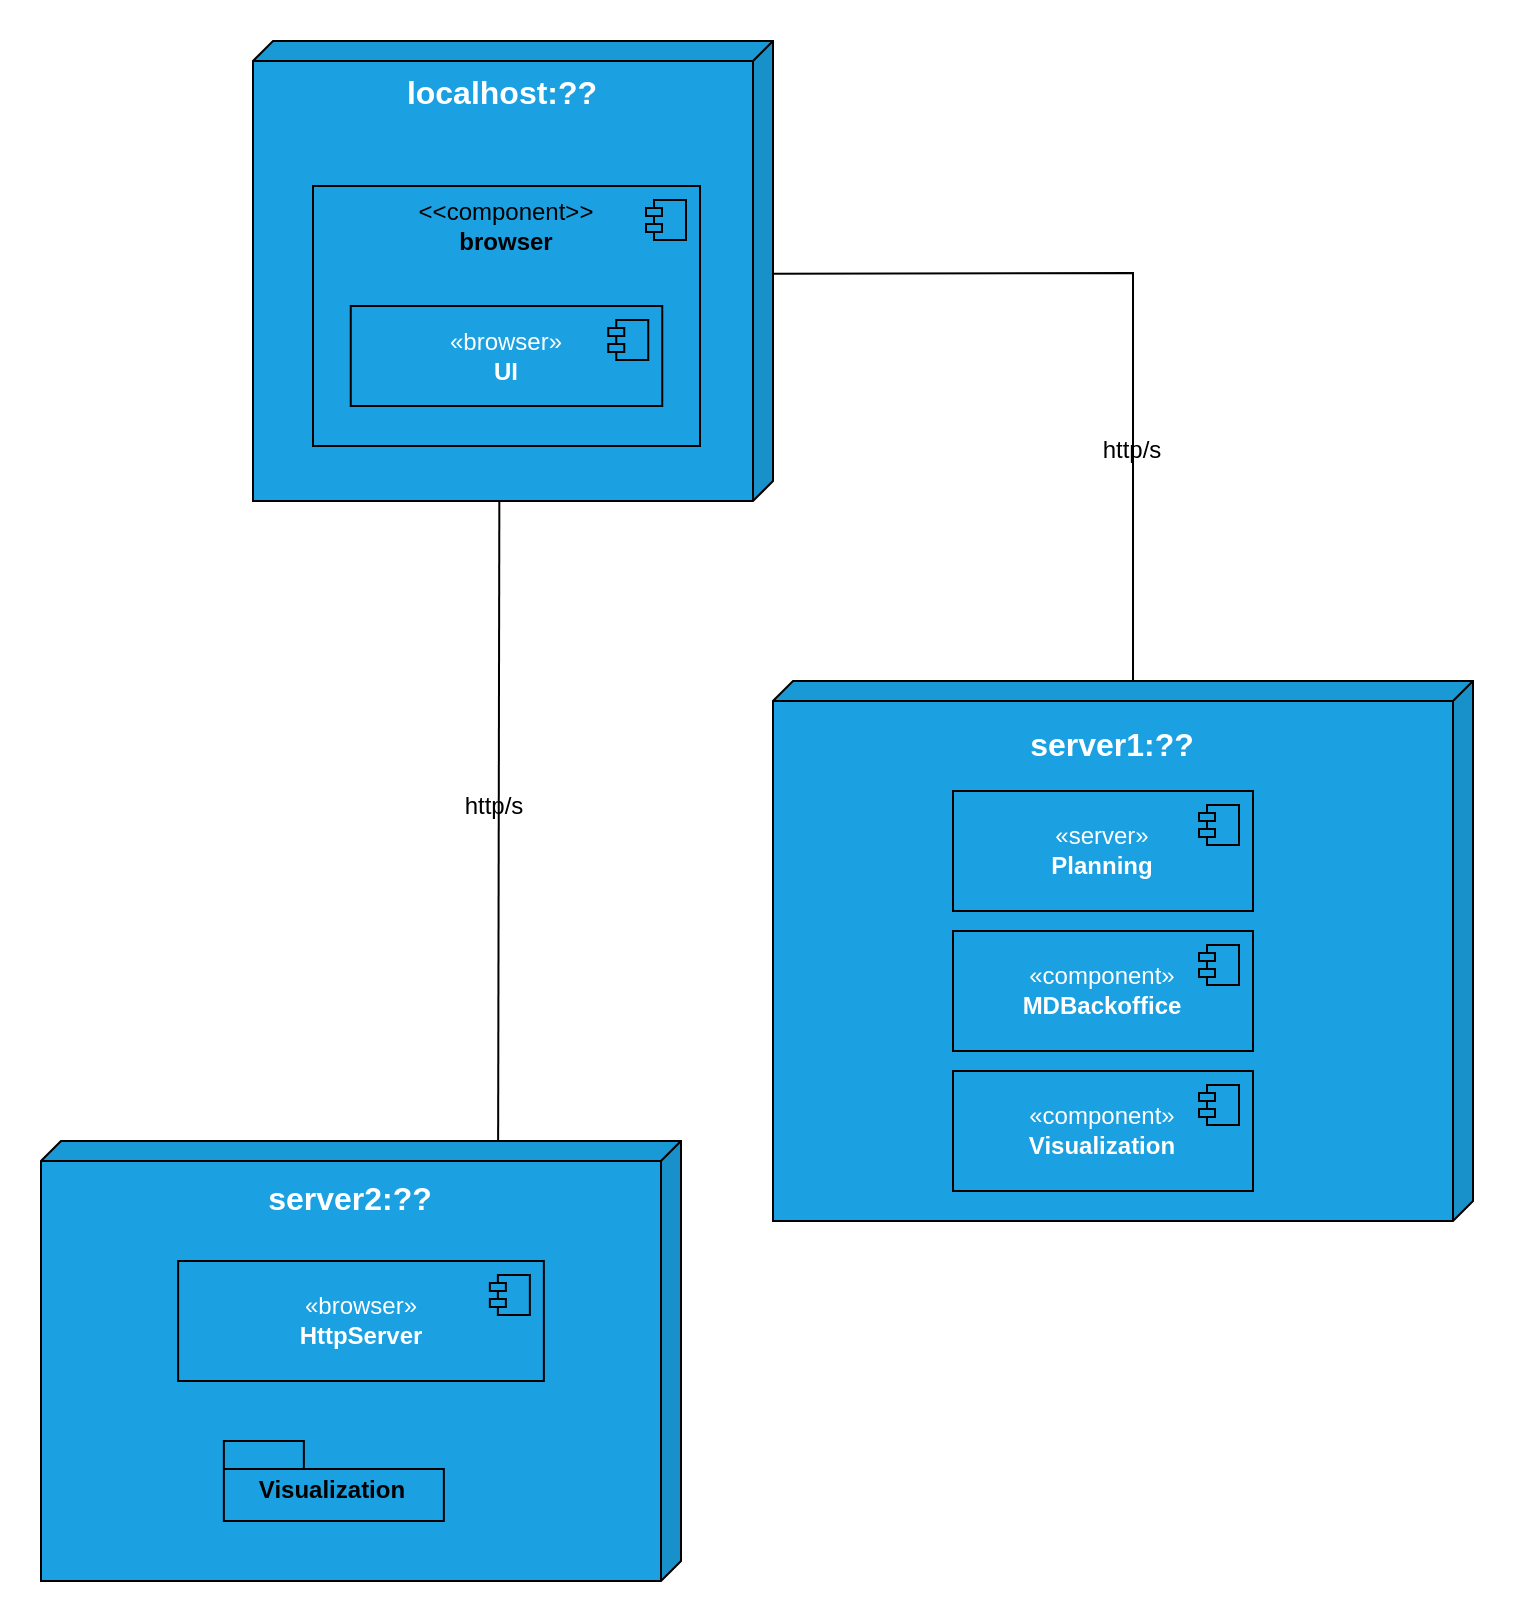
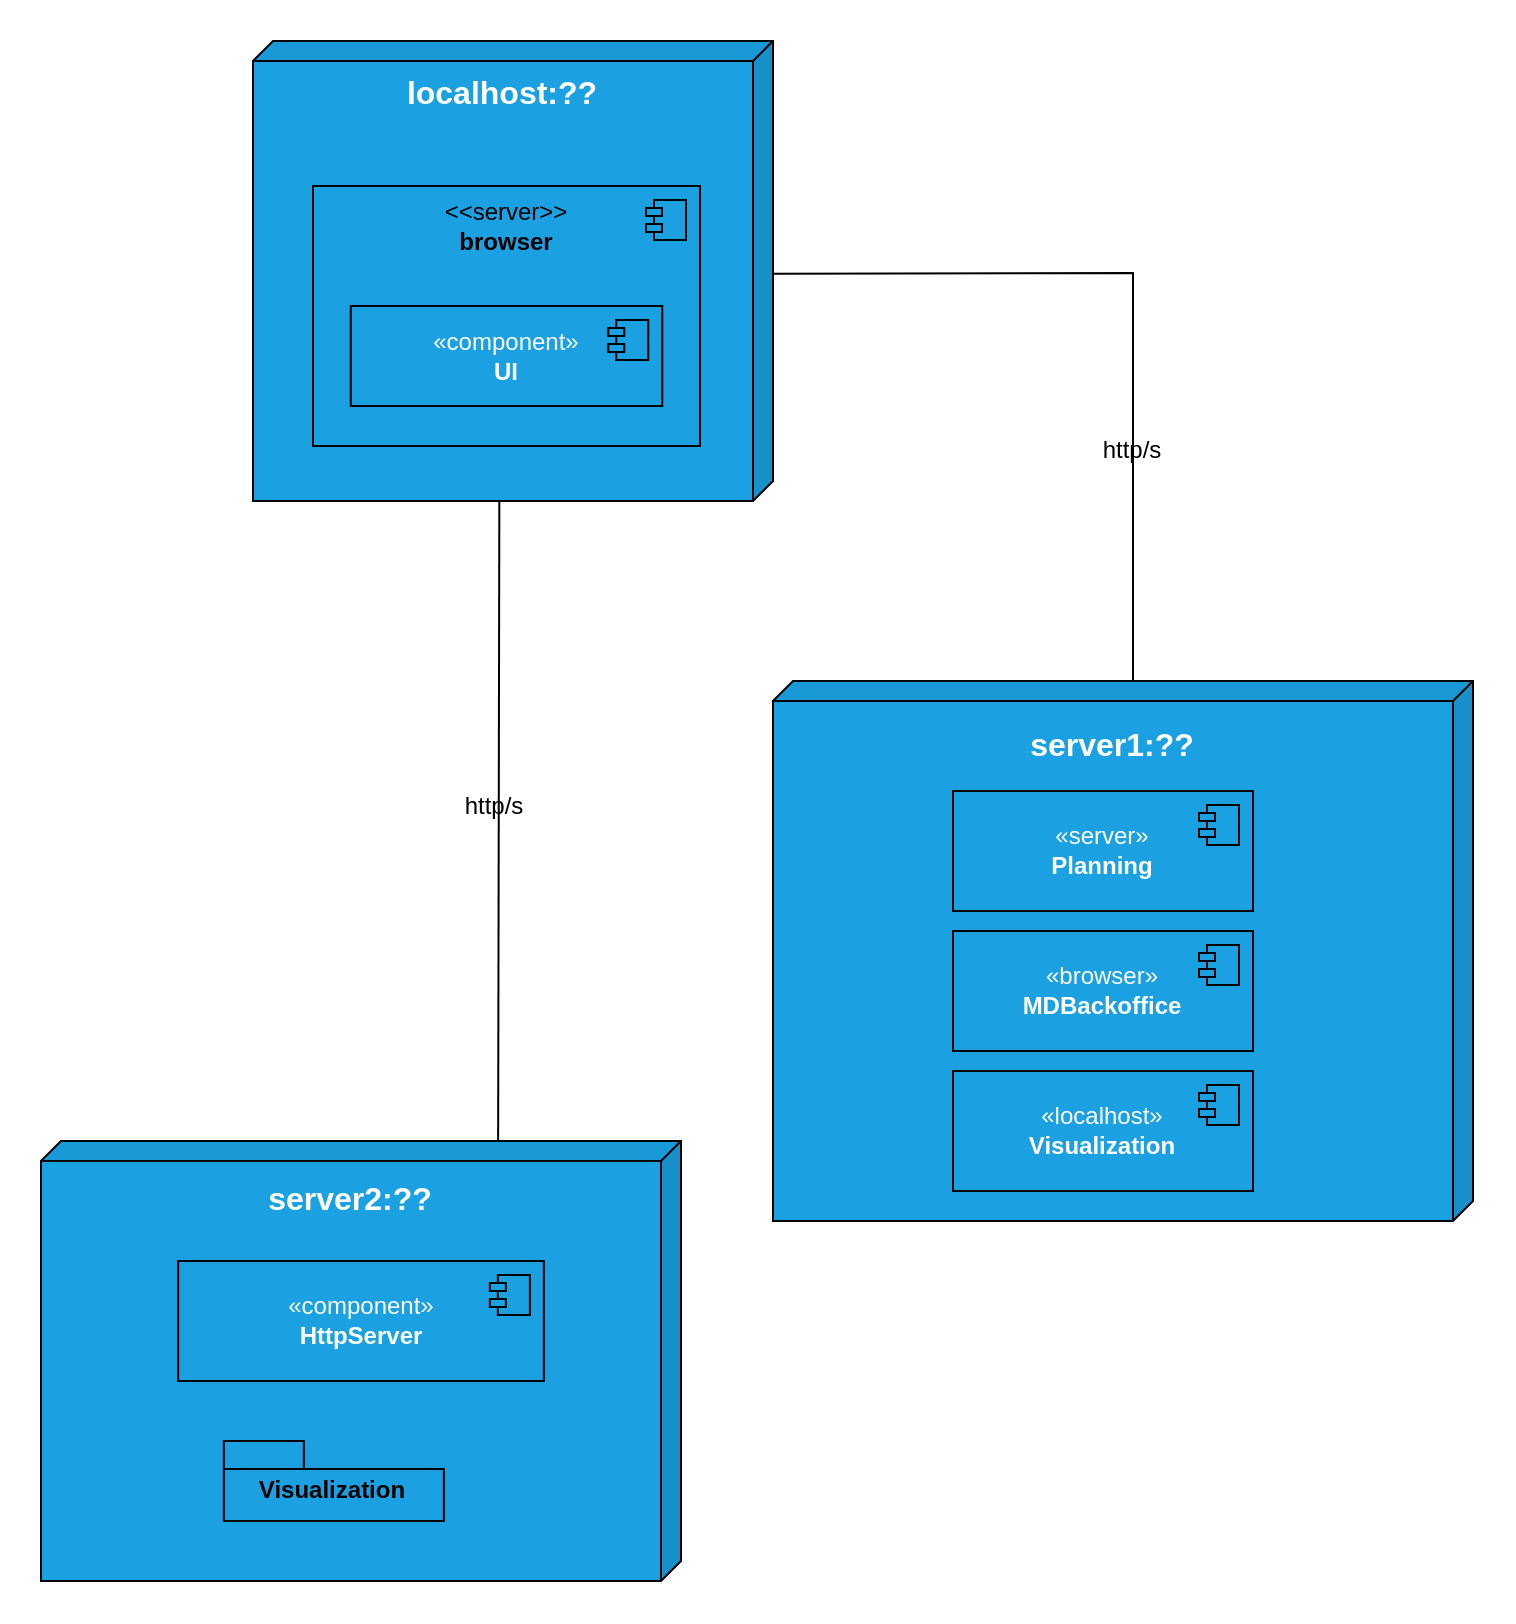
node "<<component>> browser": label "<<component>> browser" -> "<<server>> browser"
node "«browser» UI": label "«browser» UI" -> "«component» UI"
node "«component» MDBackoffice": label "«component» MDBackoffice" -> "«browser» MDBackoffice"
node "«component» Visualization": label "«component» Visualization" -> "«localhost» Visualization"
node "«browser» HttpServer": label "«browser» HttpServer" -> "«component» HttpServer"
